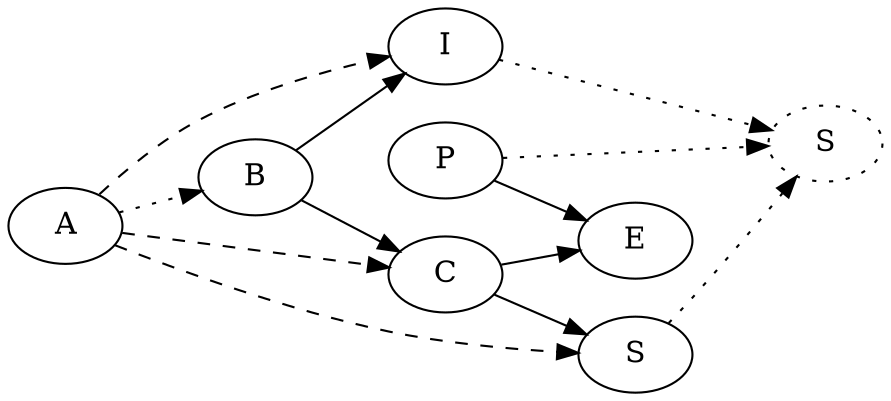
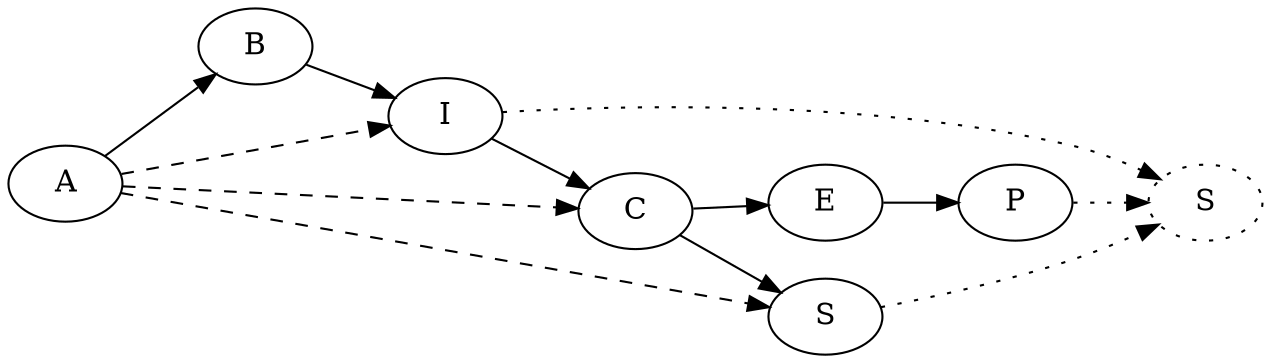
edge "P" -> "E": reversed
edge "A" -> "B": style dotted -> solid
edge "B" -> "C": now "I" -> "C"
